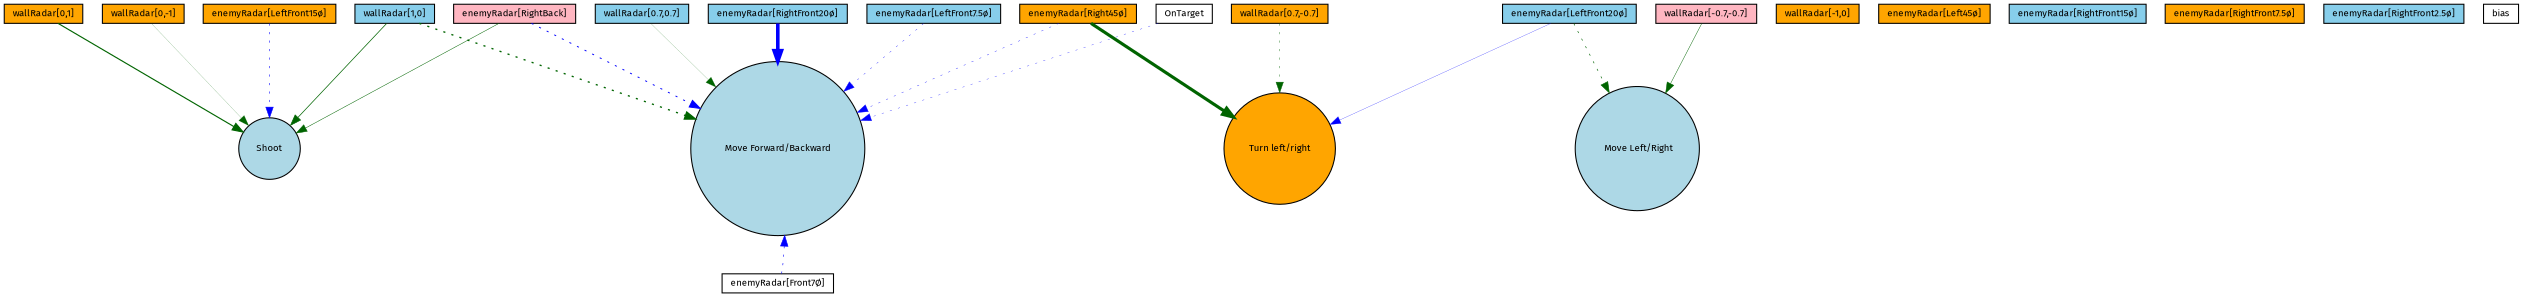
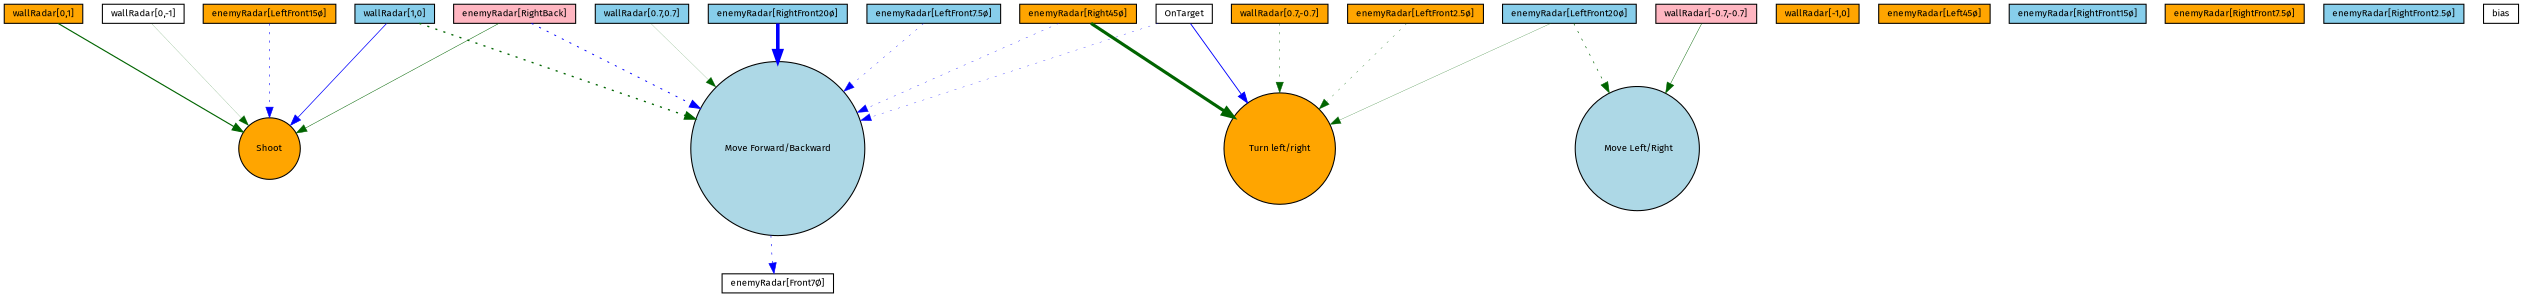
node "wallRadar[0,-1]": fillcolor orange -> white
node "enemyRadar[LeftFront2.5ø]": added
edge "OnTarget" -> "Turn left/right": added
edge "wallRadar[1,0]" -> "Shoot": color darkgreen -> blue
edge "enemyRadar[LeftFront20ø]" -> "Turn left/right": color blue -> darkgreen
node "Shoot": fillcolor lightblue -> orange
edge "enemyRadar[Front7Ø]" -> "Move Forward/Backward": reversed
